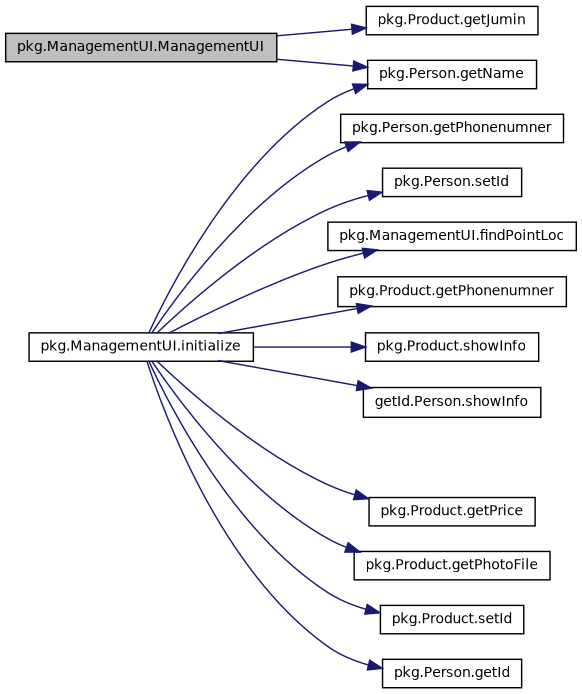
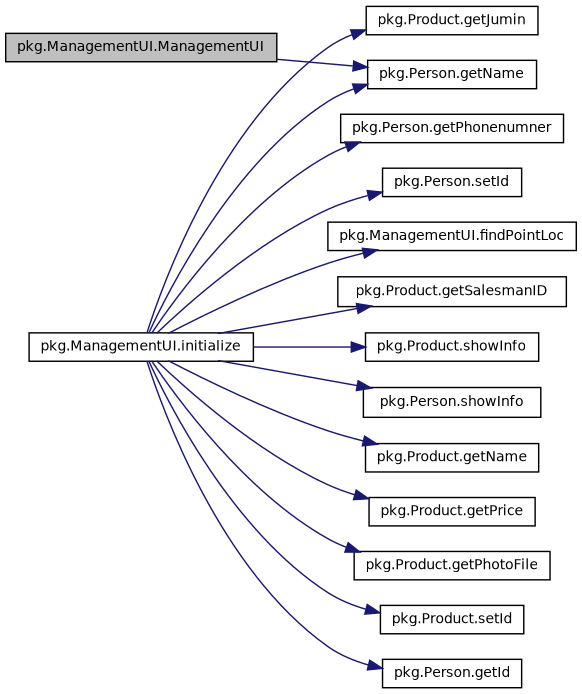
edge "pkg.ManagementUI.ManagementUI" -> "pkg.Product.getJumin": now "pkg.ManagementUI.initialize" -> "pkg.Product.getJumin"
node "pkg.Product.getPhonenumner": label "pkg.Product.getPhonenumner" -> "pkg.Product.getSalesmanID"
node "getId.Person.showInfo": label "getId.Person.showInfo" -> "pkg.Person.showInfo"
node "pkg.Product.getName": added
